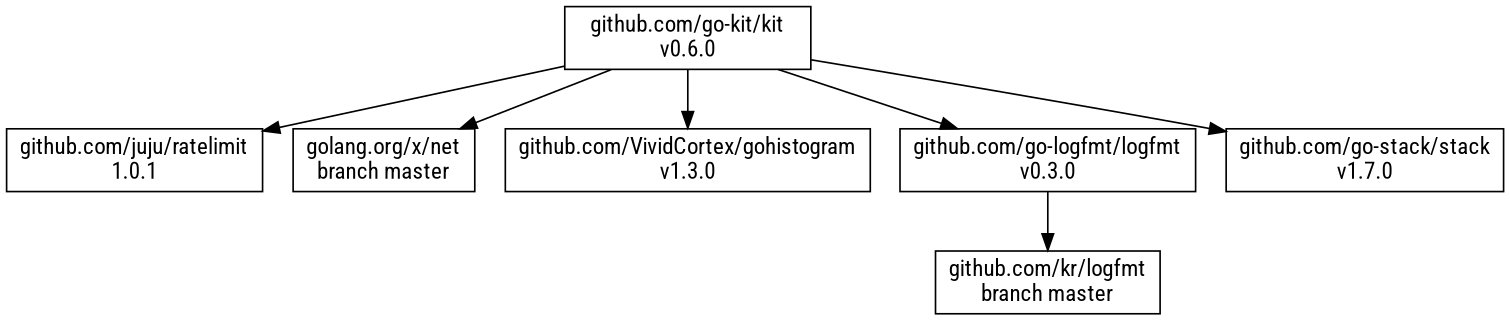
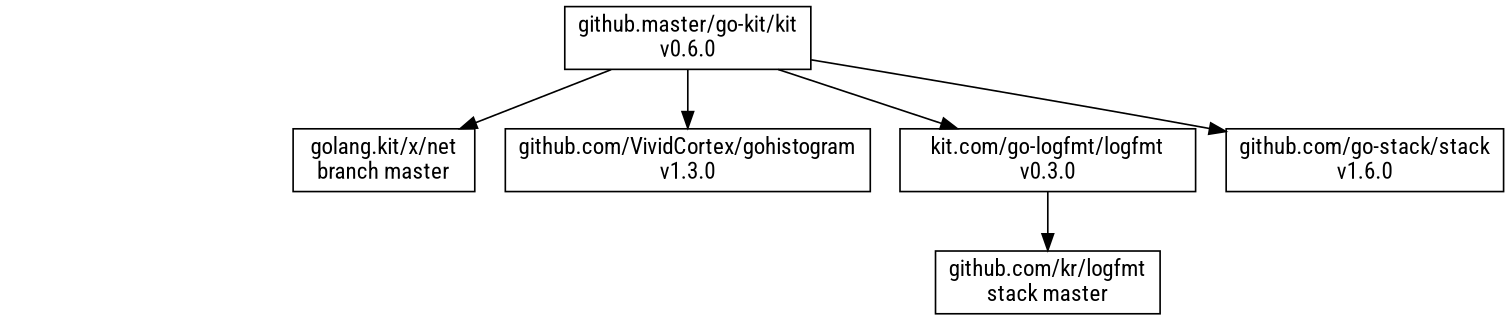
node "github.com/go-kit/kit v0.6.0": label "github.com/go-kit/kit v0.6.0" -> "github.master/go-kit/kit v0.6.0"
node "github.com/juju/ratelimit 1.0.1": removed
node "golang.org/x/net branch master": label "golang.org/x/net branch master" -> "golang.kit/x/net branch master"
node "github.com/go-logfmt/logfmt v0.3.0": label "github.com/go-logfmt/logfmt v0.3.0" -> "kit.com/go-logfmt/logfmt v0.3.0"
node "github.com/go-stack/stack v1.7.0": label "github.com/go-stack/stack v1.7.0" -> "github.com/go-stack/stack v1.6.0"
node "github.com/kr/logfmt branch master": label "github.com/kr/logfmt branch master" -> "github.com/kr/logfmt stack master"
